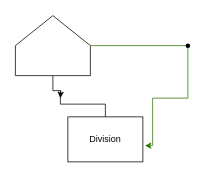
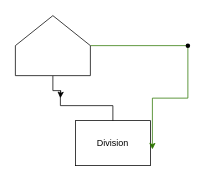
node "Division": moved (105, 139) -> (113, 143)
